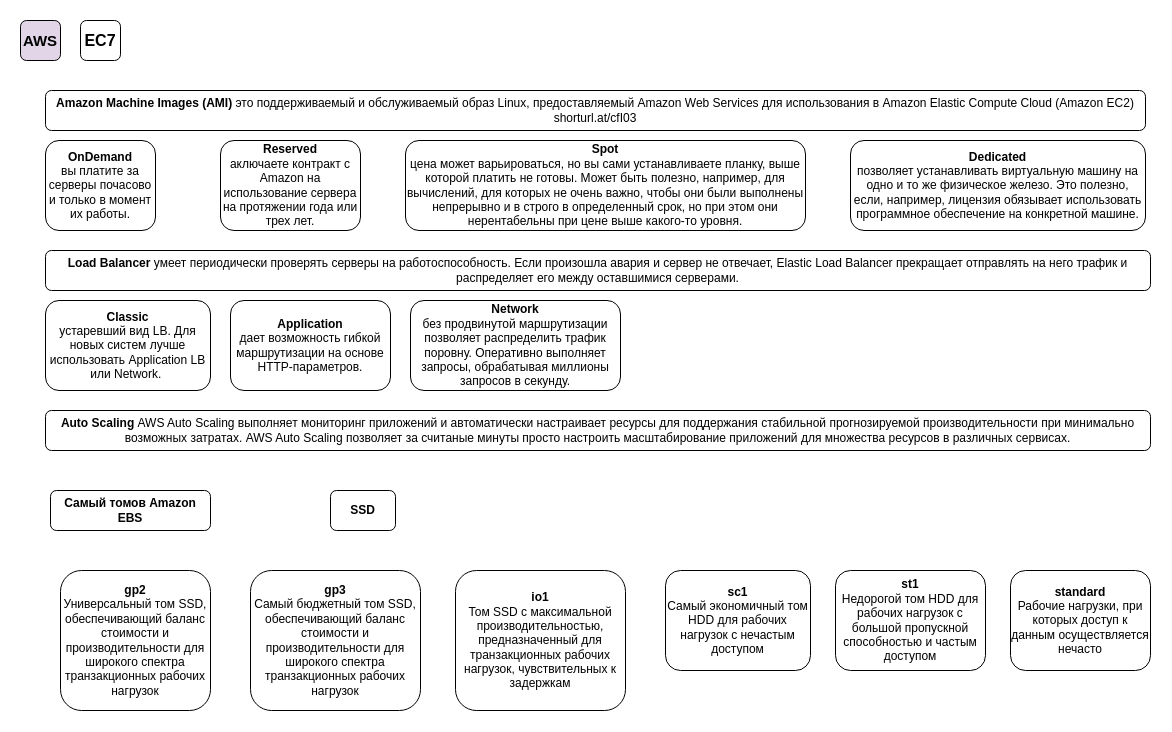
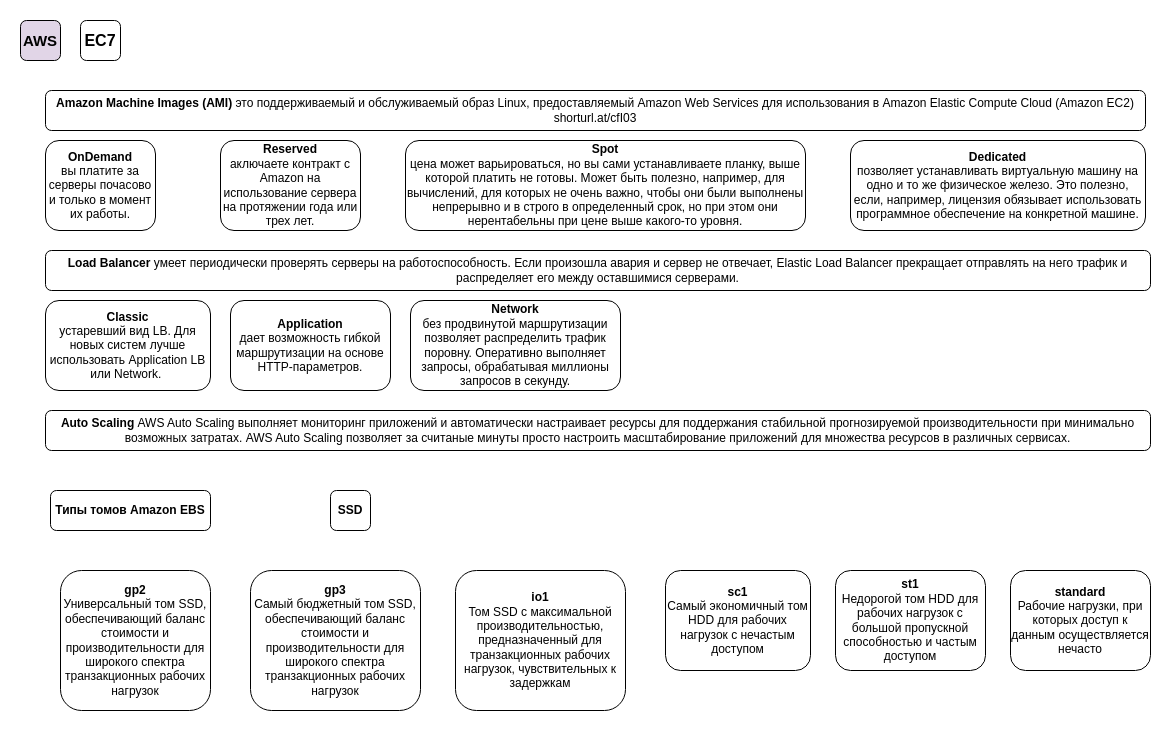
node "Самый томов Amazon EBS": label "Самый томов Amazon EBS" -> "Типы томов Amazon EBS"
node "SSD": size 65x40 -> 40x40
